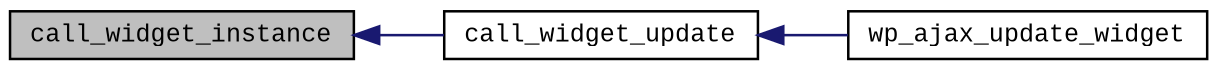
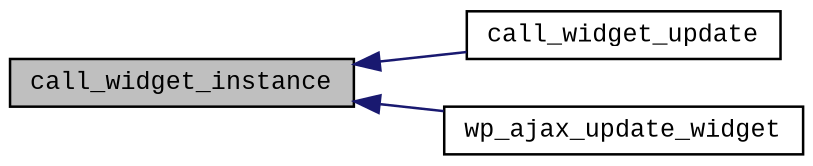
edge "wp_ajax_update_widget" -> "call_widget_update": now "wp_ajax_update_widget" -> "call_widget_instance"
